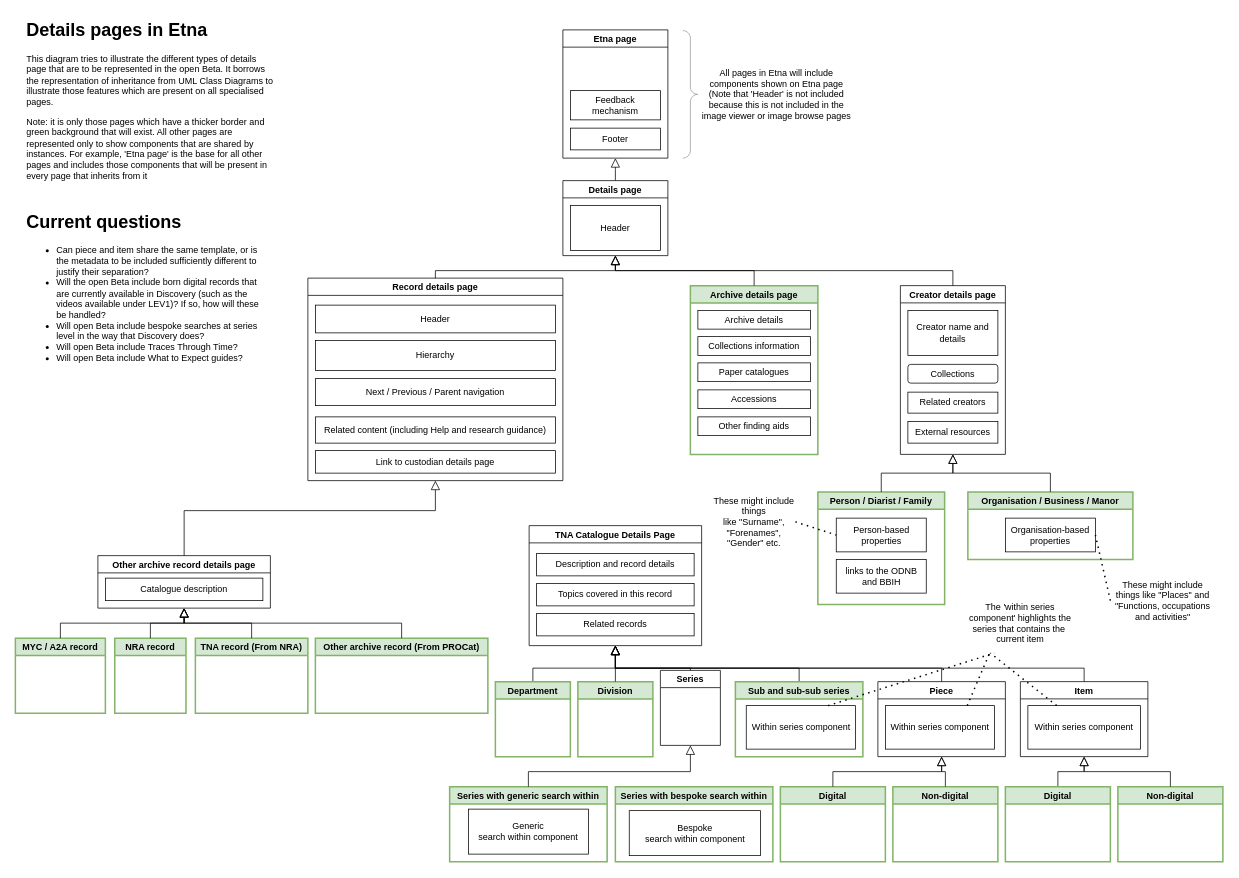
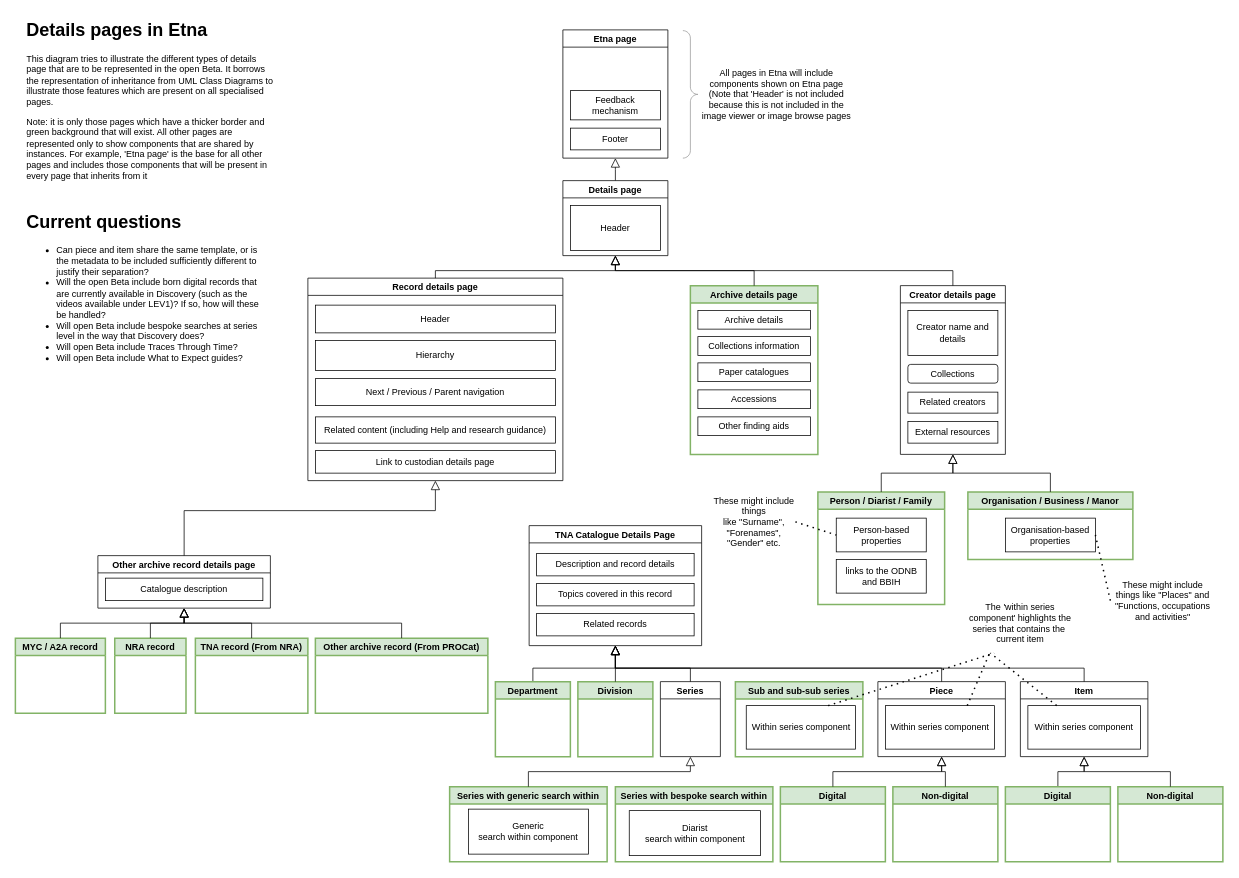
edge "Sub and sub-sub series" -> "TNA Catalogue Details Page": removed
node "Series": moved (690, 708) -> (690, 719)
node "Bespoke search within component": label "Bespoke search within component" -> "Diarist search within component"
